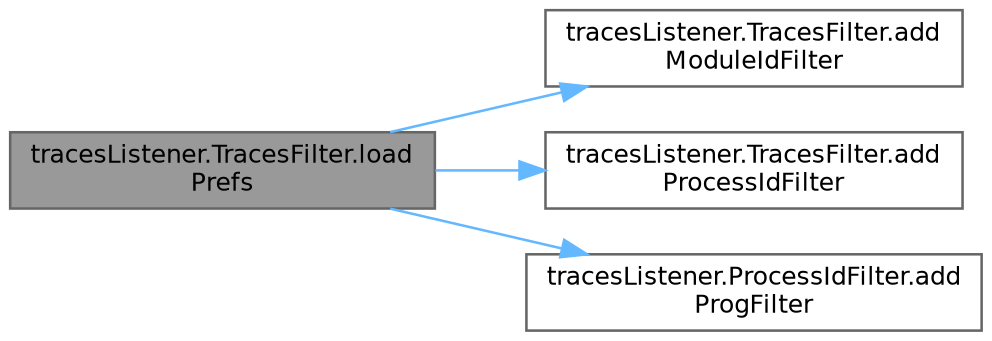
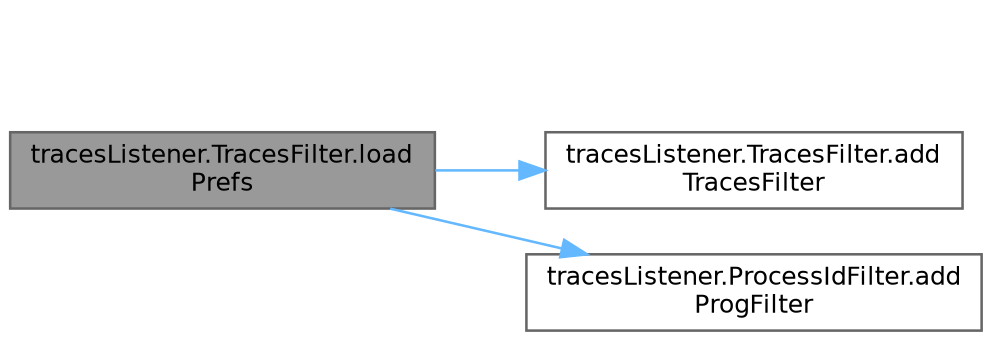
node "tracesListener.TracesFilter.add ModuleIdFilter": removed
node "tracesListener.TracesFilter.add ProcessIdFilter": label "tracesListener.TracesFilter.add ProcessIdFilter" -> "tracesListener.TracesFilter.add TracesFilter"
